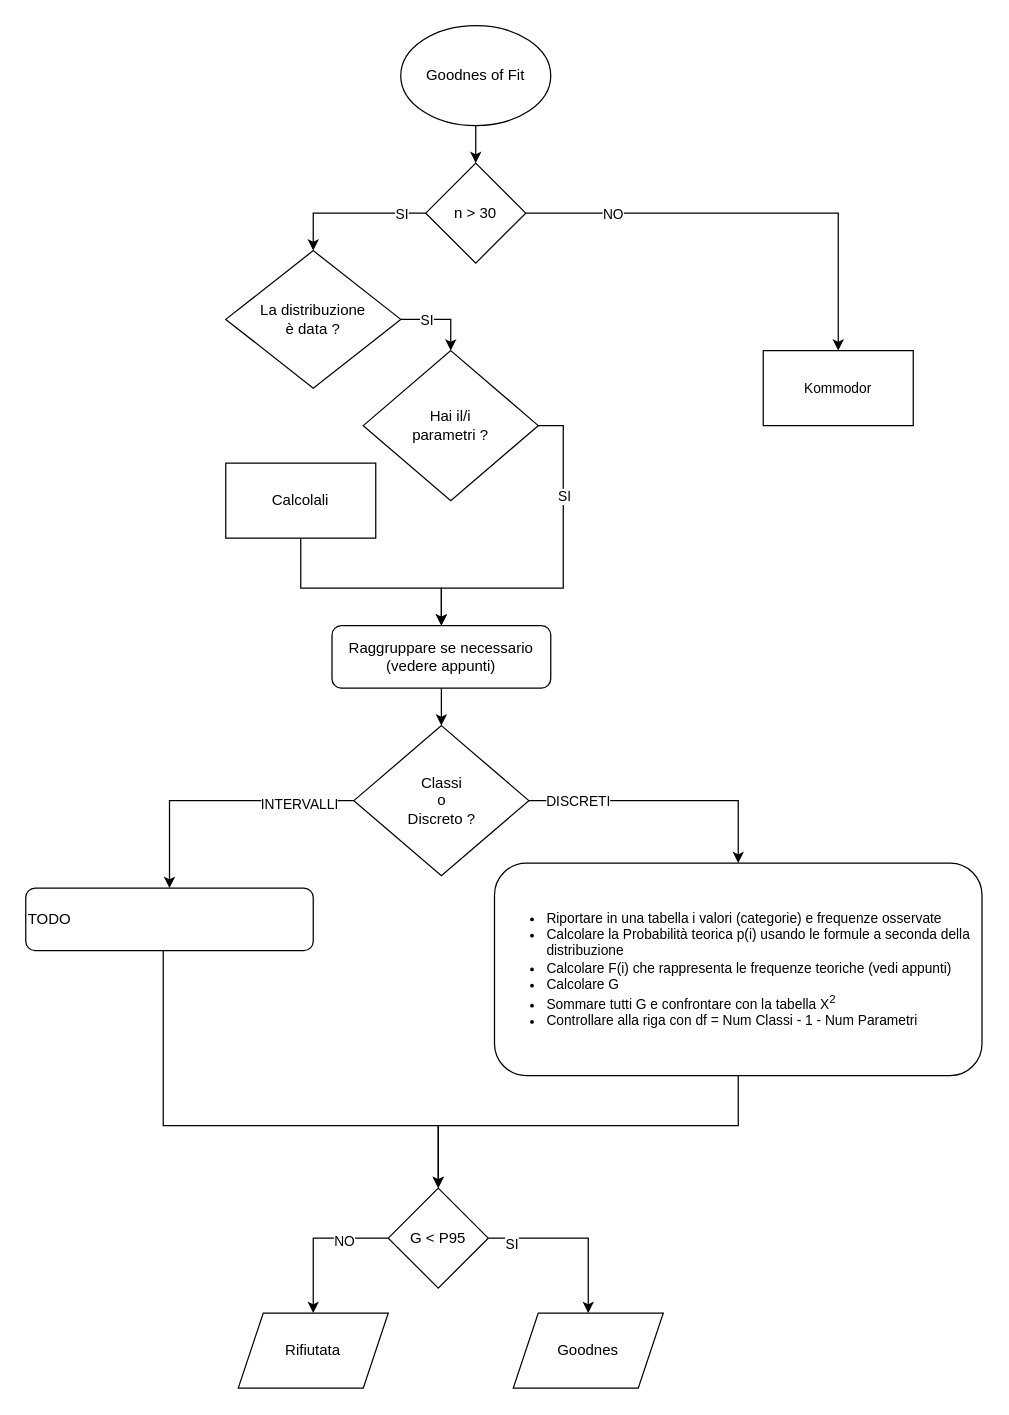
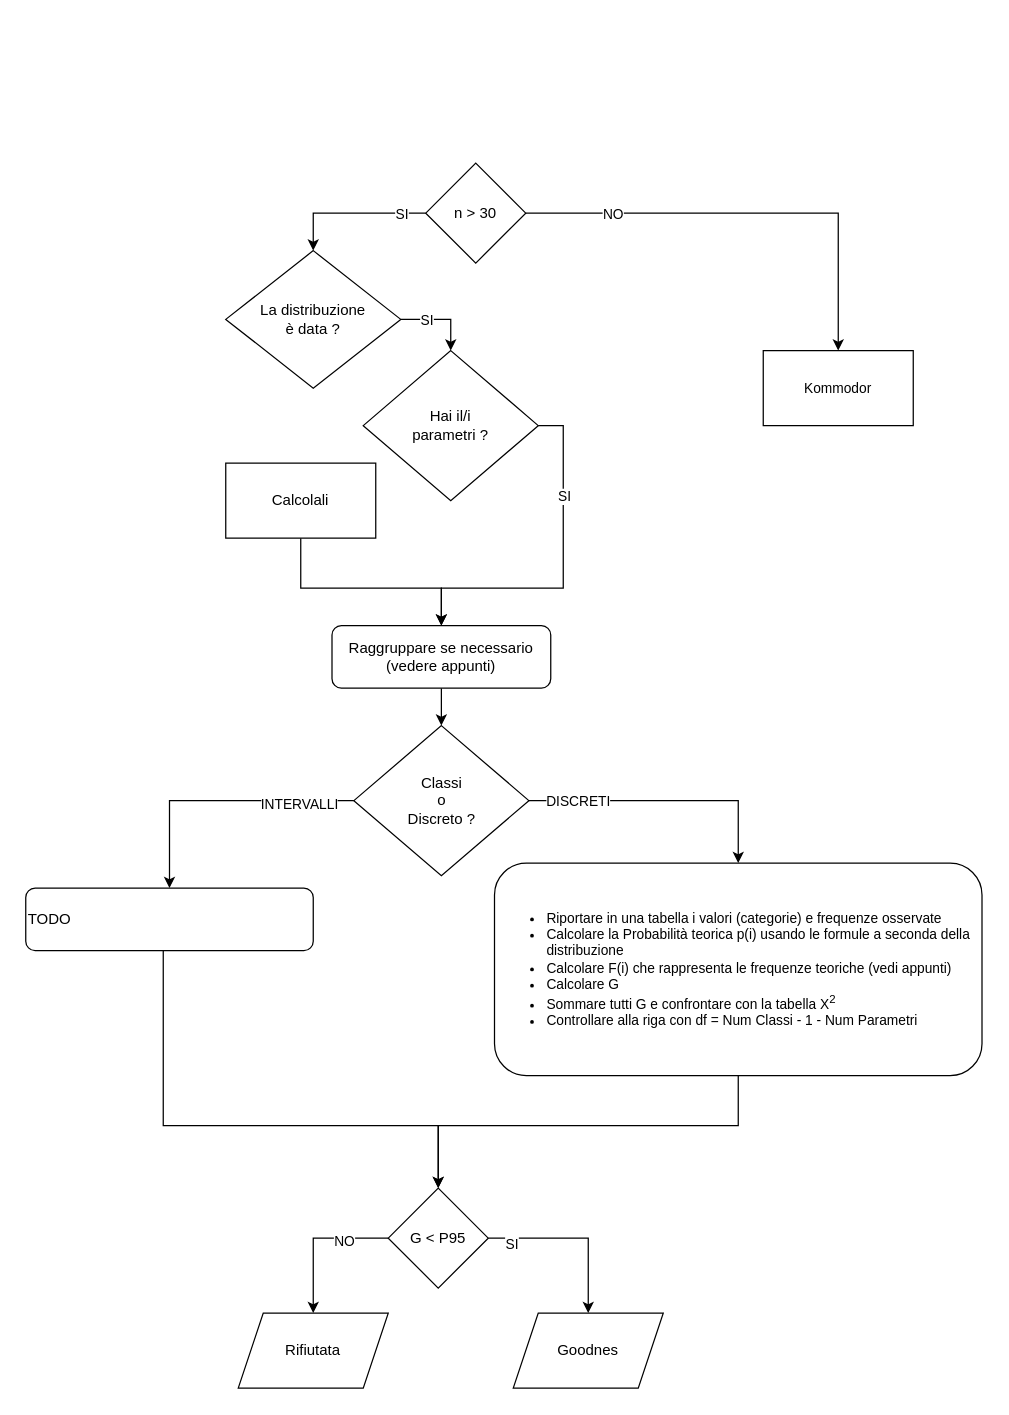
node "Goodnes of Fit": removed
edge "Goodnes of Fit" -> "n > 30": removed
